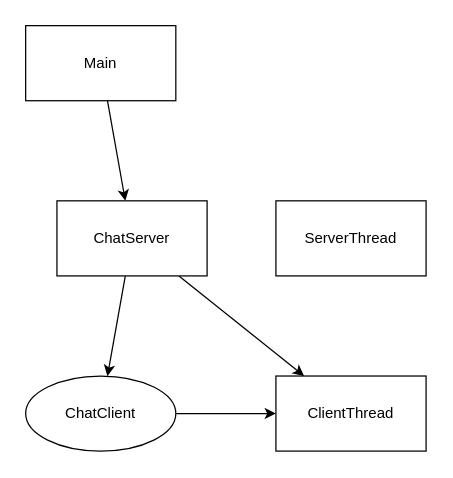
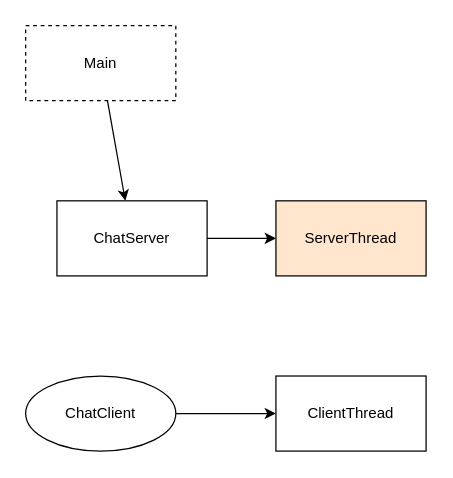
node "Main": style solid -> dashed
node "ServerThread": fillcolor #ffffff -> #ffe6cc
edge "ChatServer" -> "ChatClient": removed
edge "ChatServer" -> "ClientThread": now "ChatServer" -> "ServerThread"
